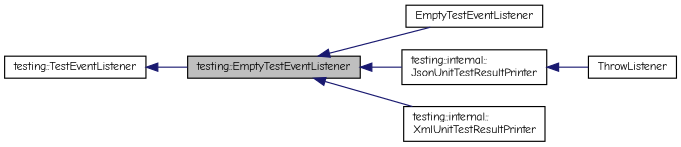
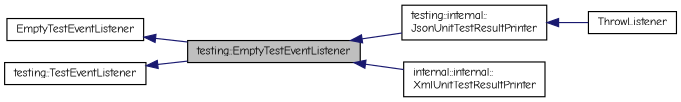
edge "EmptyTestEventListener" -> "testing::EmptyTestEventListener": reversed
node "testing::internal:: XmlUnitTestResultPrinter": label "testing::internal:: XmlUnitTestResultPrinter" -> "internal::internal:: XmlUnitTestResultPrinter"
